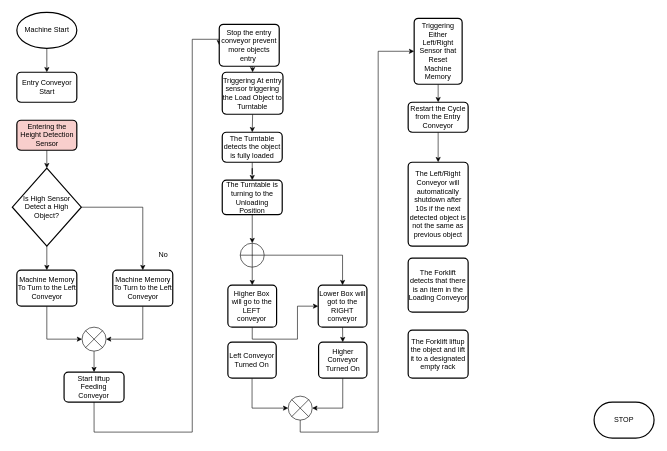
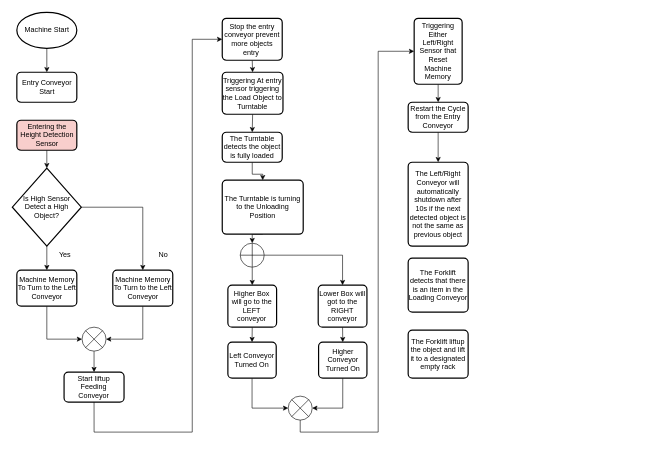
node "Stop the entry conveyor prevent more objects entry": moved (249, 45) -> (252, 39)
node "The Turntable is turning to the Unloading Position": size 60x35 -> 81x54
node "Yes": added
edge "Higher Box will go to the LEFT conveyor" -> "Lower Box will got to the RIGHT conveyor": now "Higher Box will go to the LEFT conveyor" -> "Left Conveyor Turned On"
node "STOP": removed
